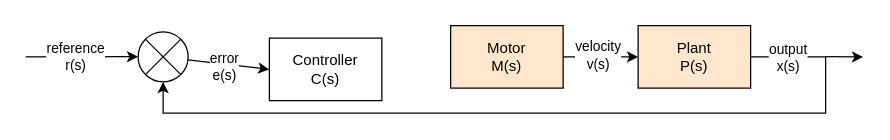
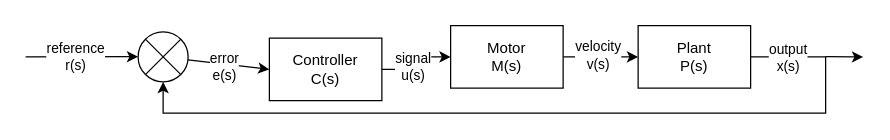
edge "Controller C(s)" -> "Motor M(s)": added, label "signal u(s)"
node "Motor M(s)": fillcolor #ffe6cc -> #ffffff
node "Plant P(s)": fillcolor #ffe6cc -> #ffffff
